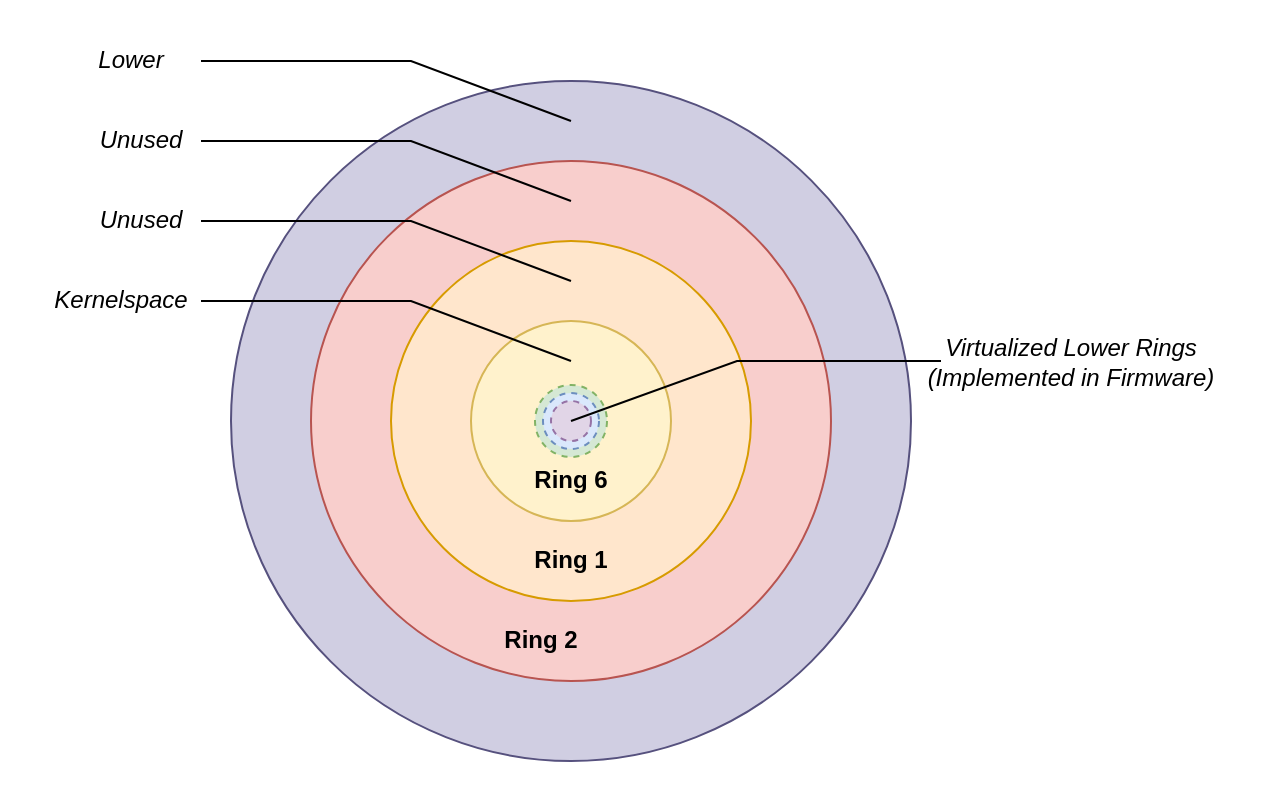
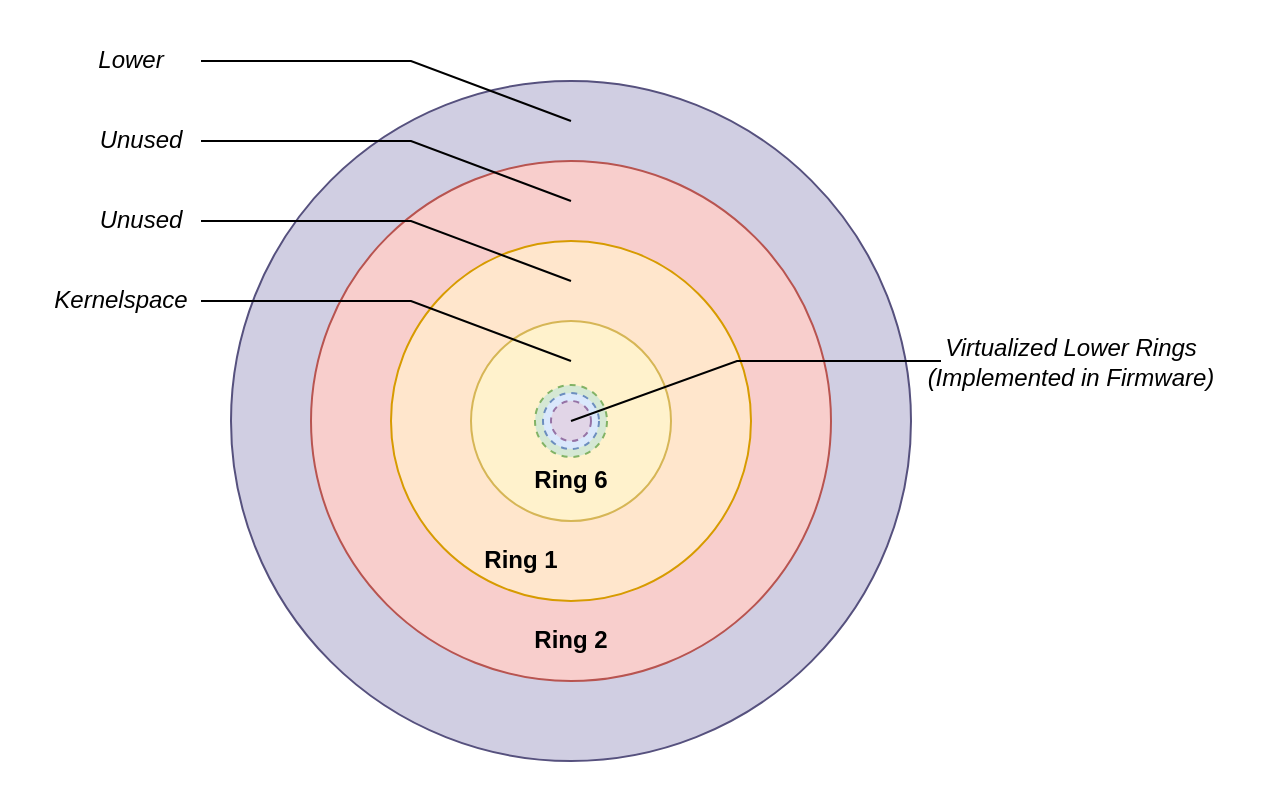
node "Ring 1": moved (571, 561) -> (521, 561)
node "Ring 2": moved (541, 641) -> (571, 641)
